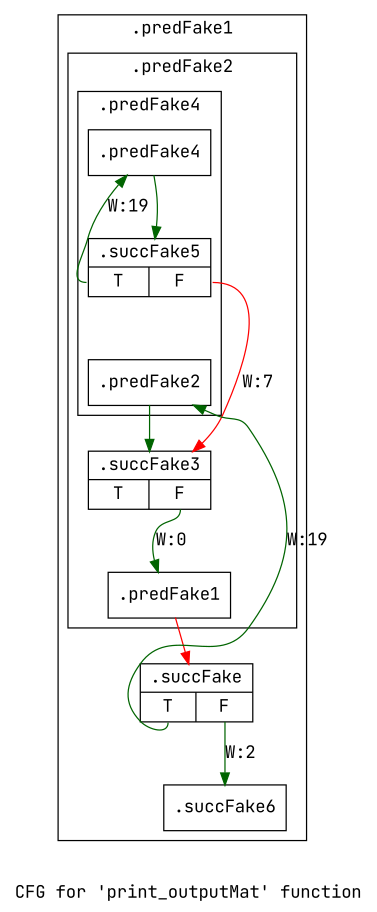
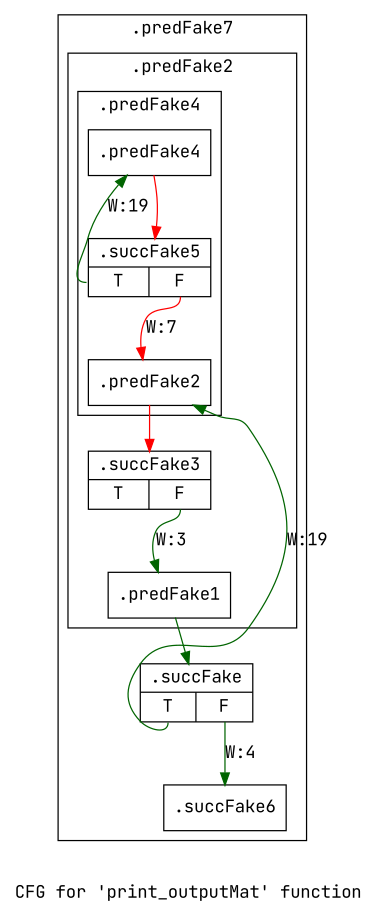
cluster ".predFake1": label ".predFake1" -> ".predFake7"
edge ".predFake4" -> ".succFake5": color darkgreen -> red
edge ".succFake5" -> ".succFake3": now ".succFake5" -> ".predFake2"
edge ".predFake2" -> ".succFake3": color darkgreen -> red
edge ".succFake3" -> ".predFake1": label "W:0" -> "W:3"
edge ".predFake1" -> ".succFake": color red -> darkgreen
edge ".succFake" -> ".succFake6": label "W:2" -> "W:4"
